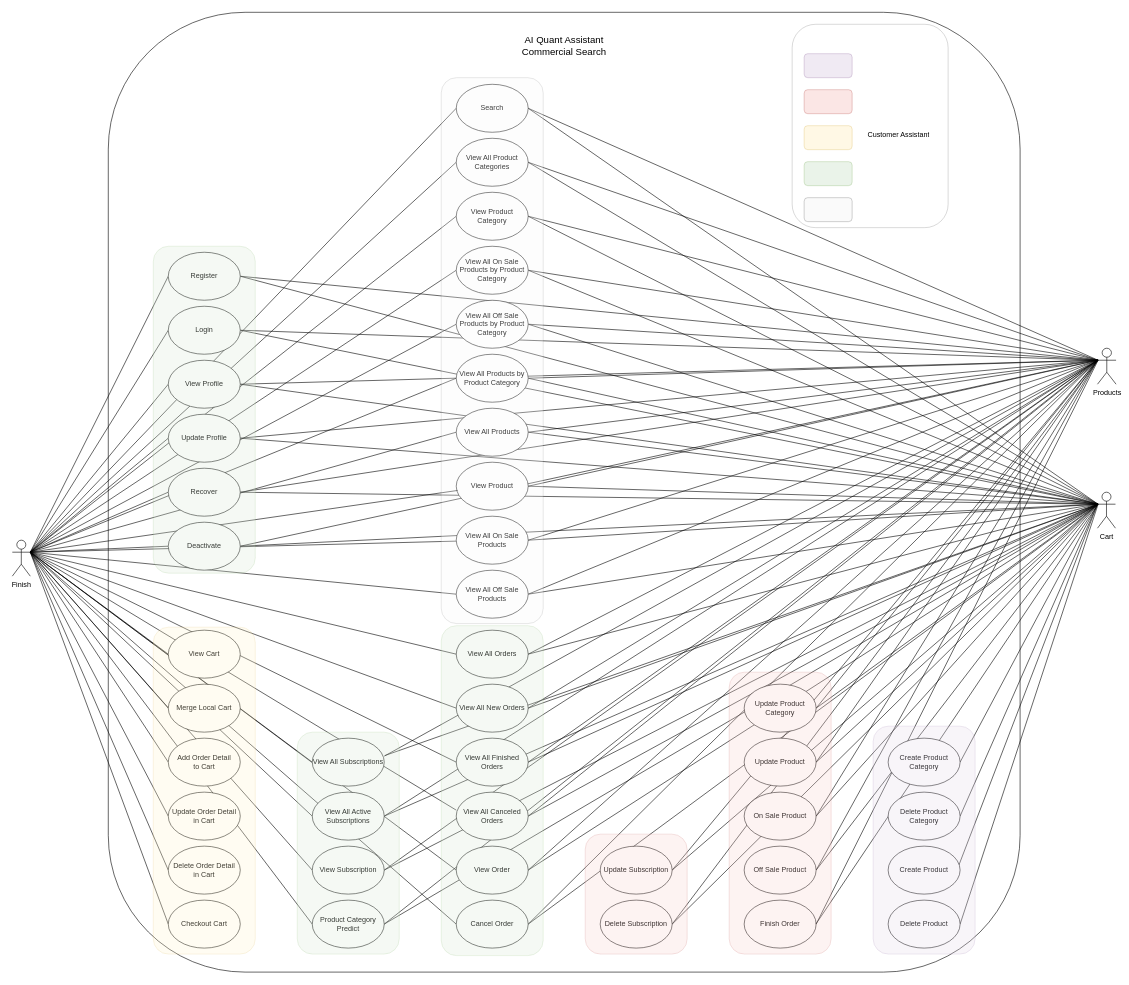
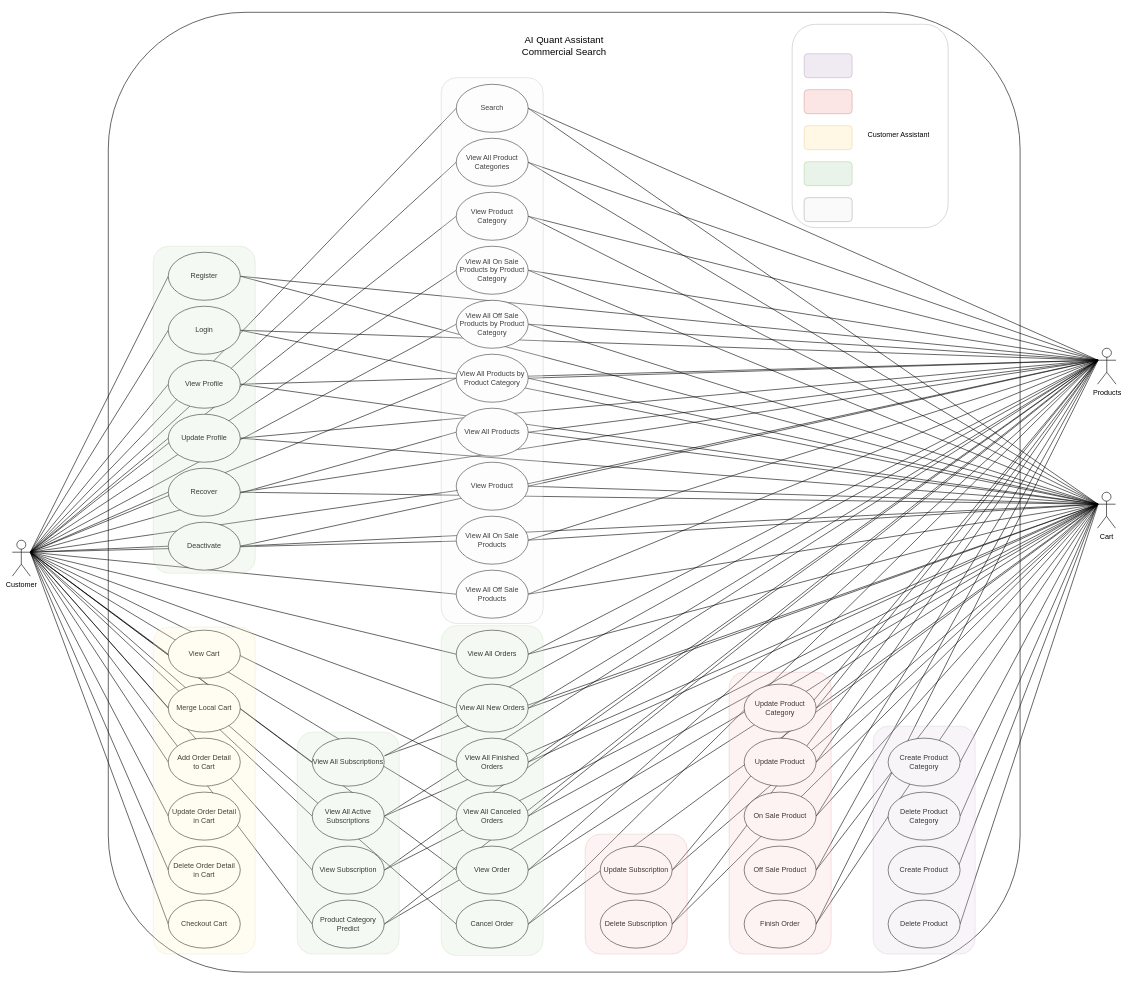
node "Finish": label "Finish" -> "Customer"
